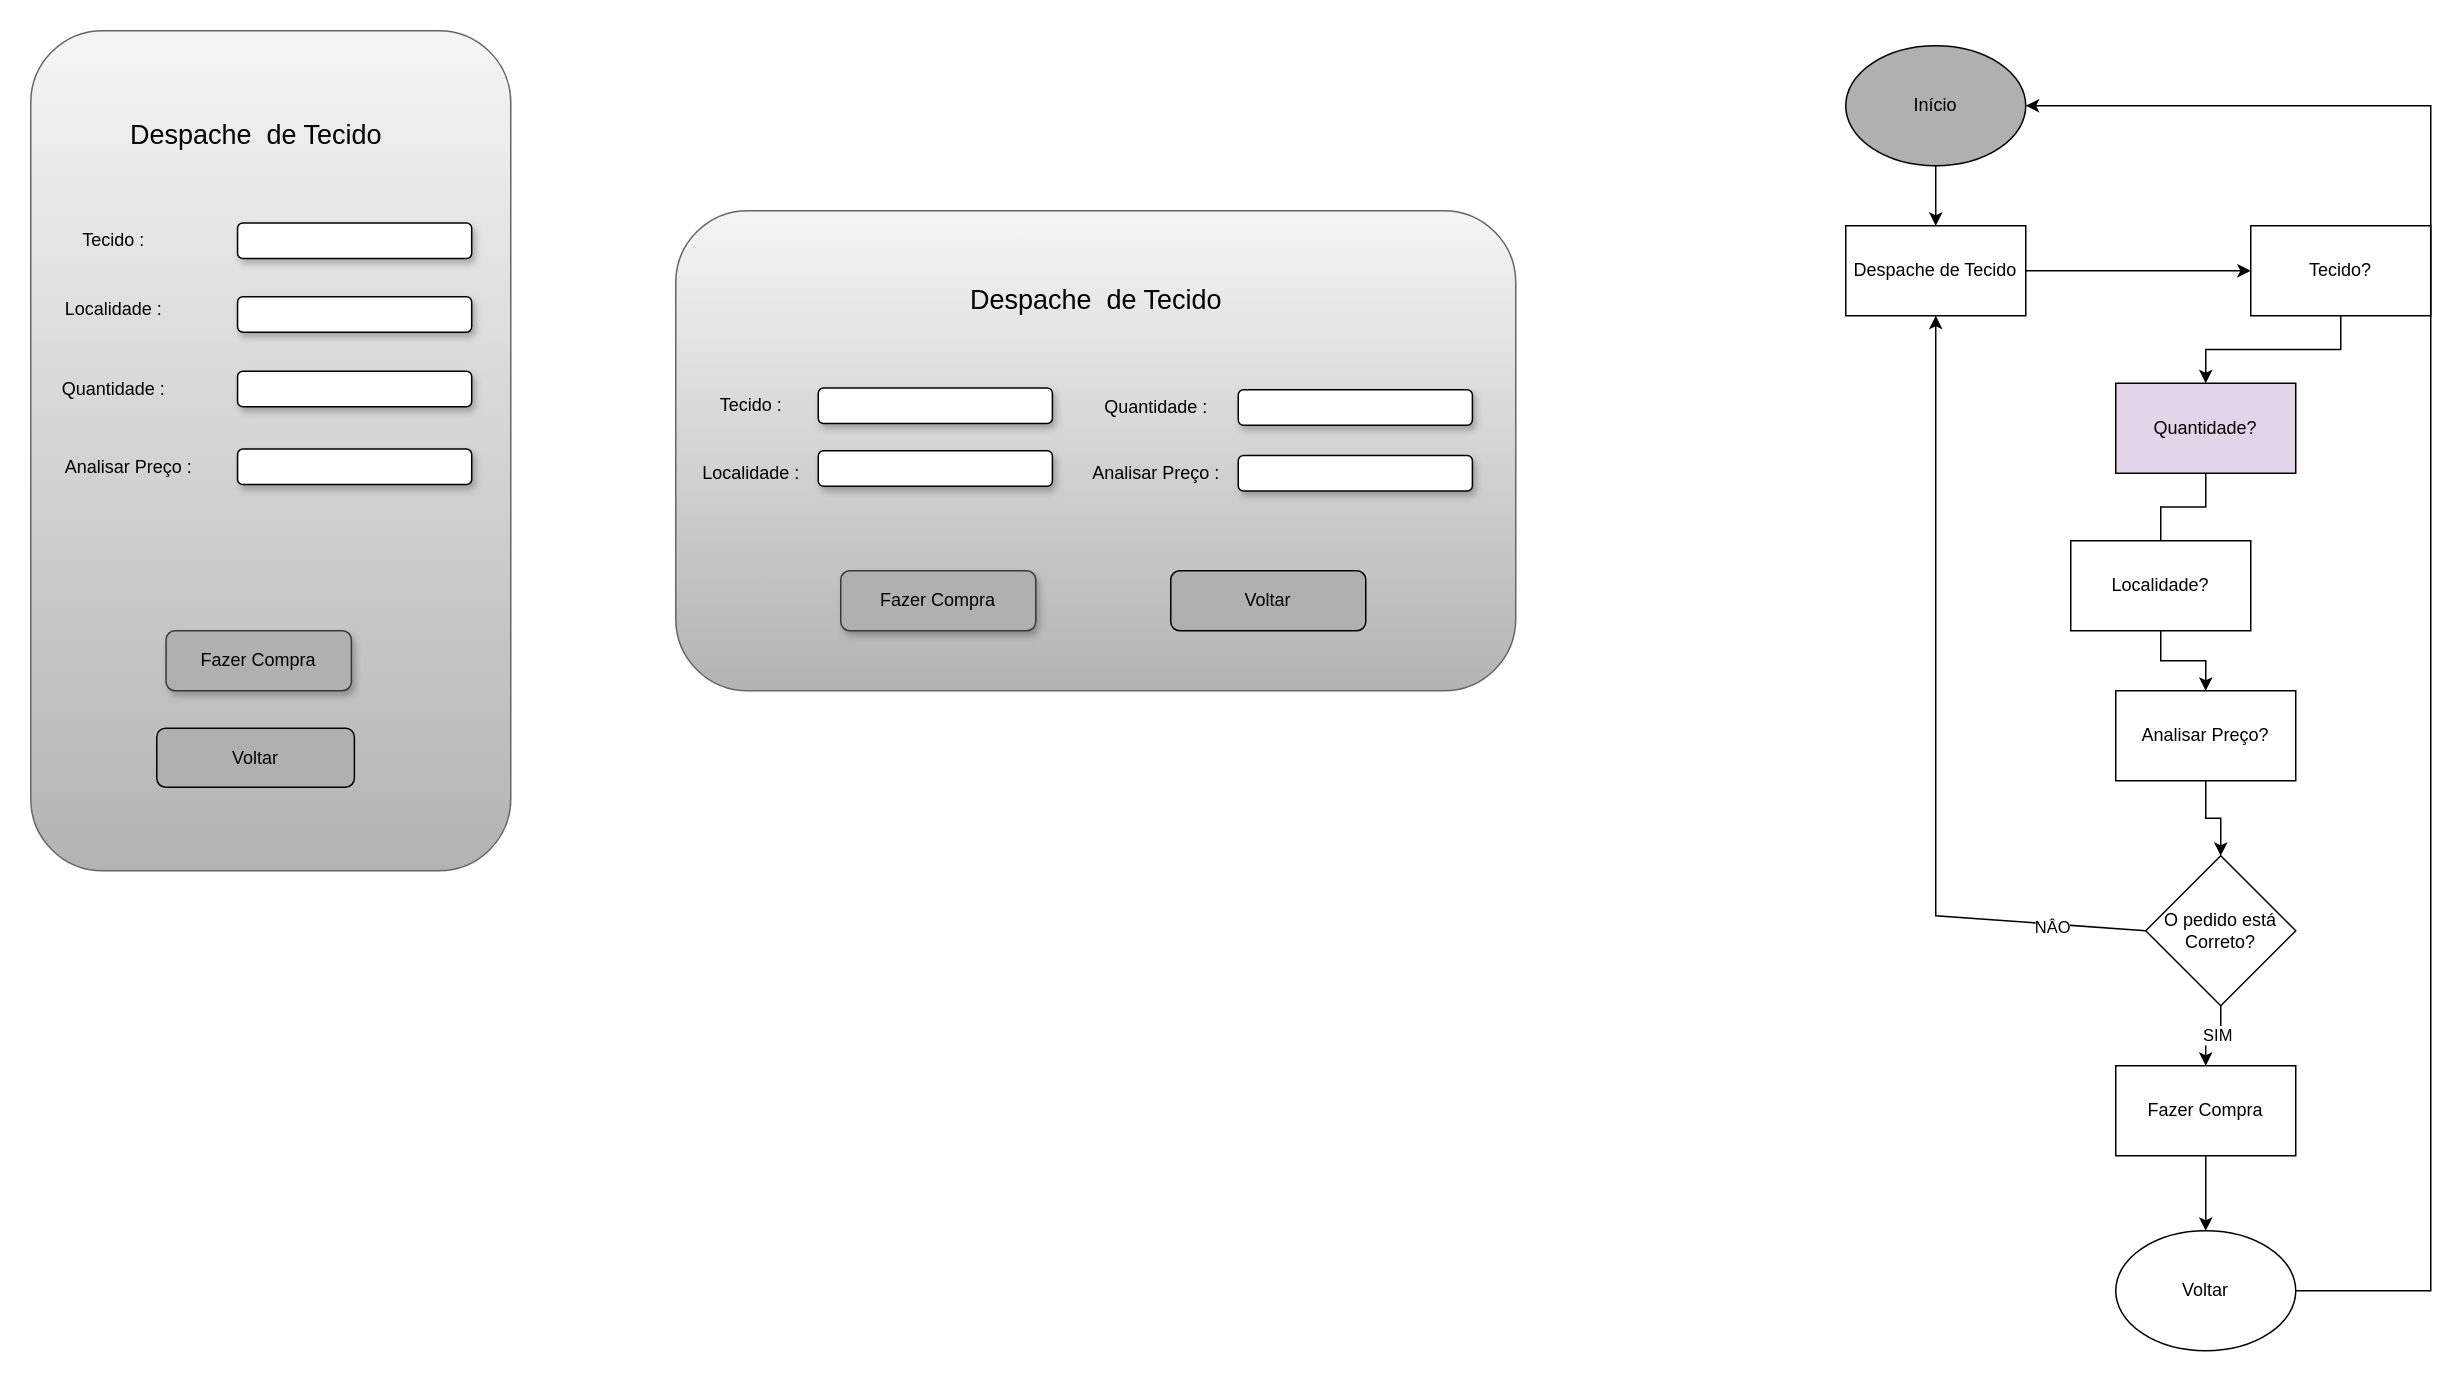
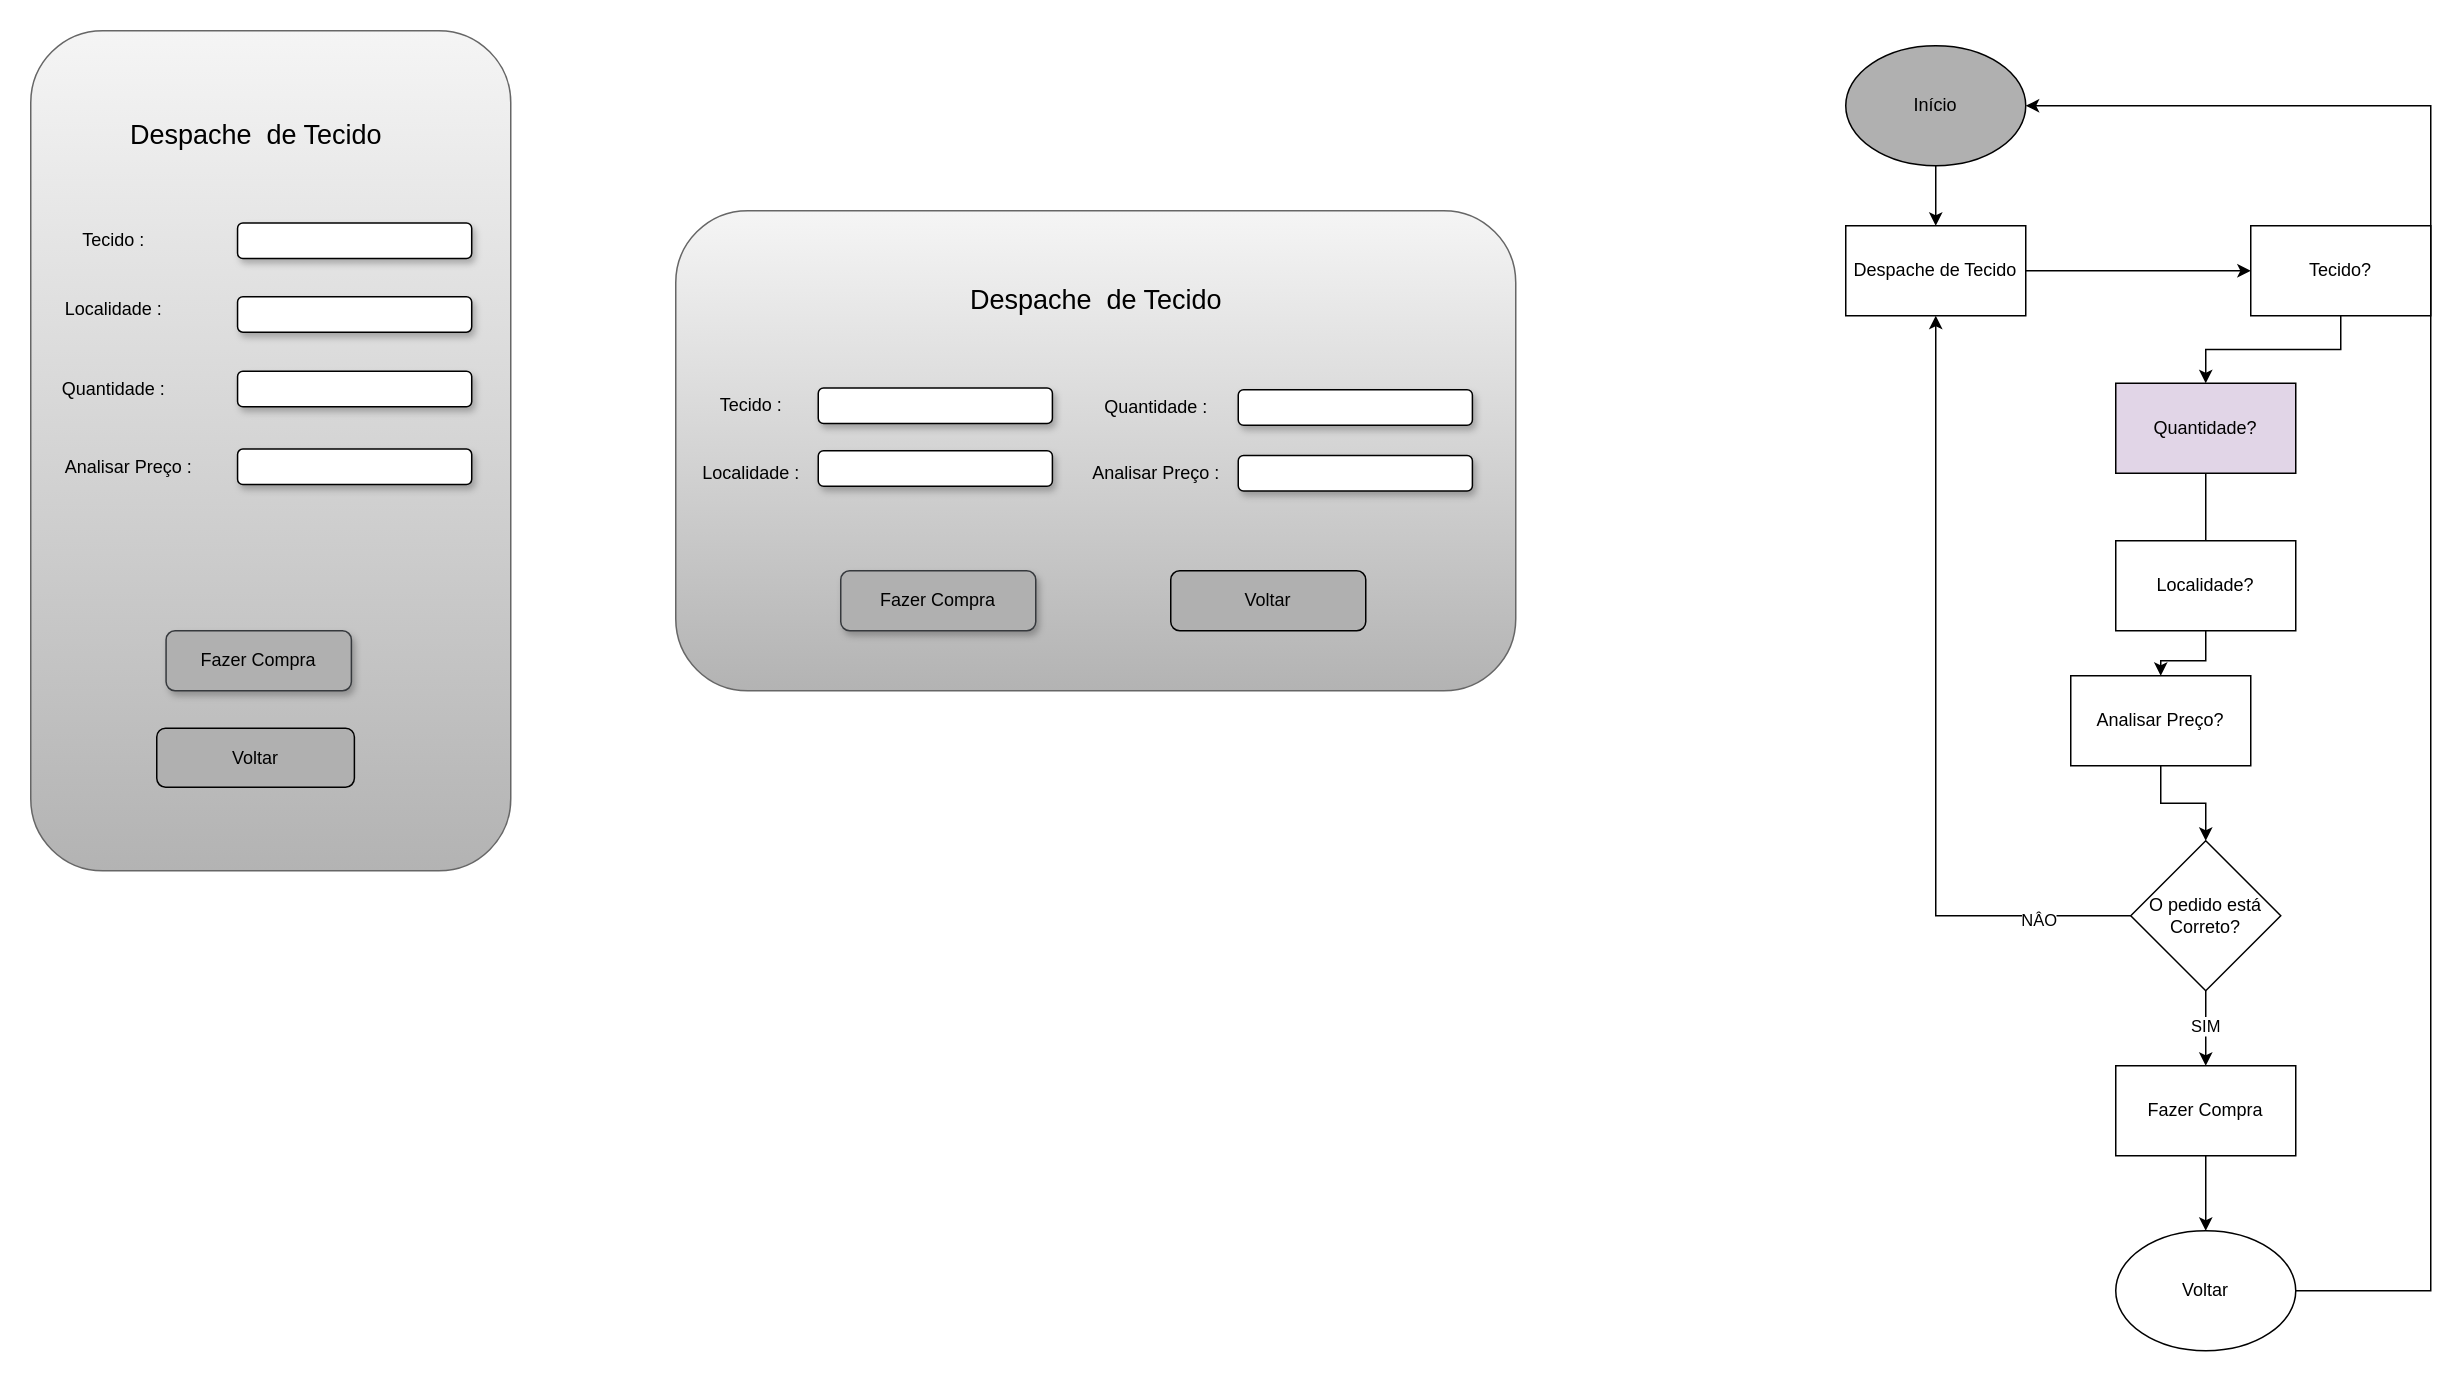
node "Localidade?": moved (2161, 586) -> (2206, 586)
node "Analisar Preço?": moved (2206, 736) -> (2161, 721)
node "O pedido está Correto?": moved (2221, 931) -> (2206, 916)
